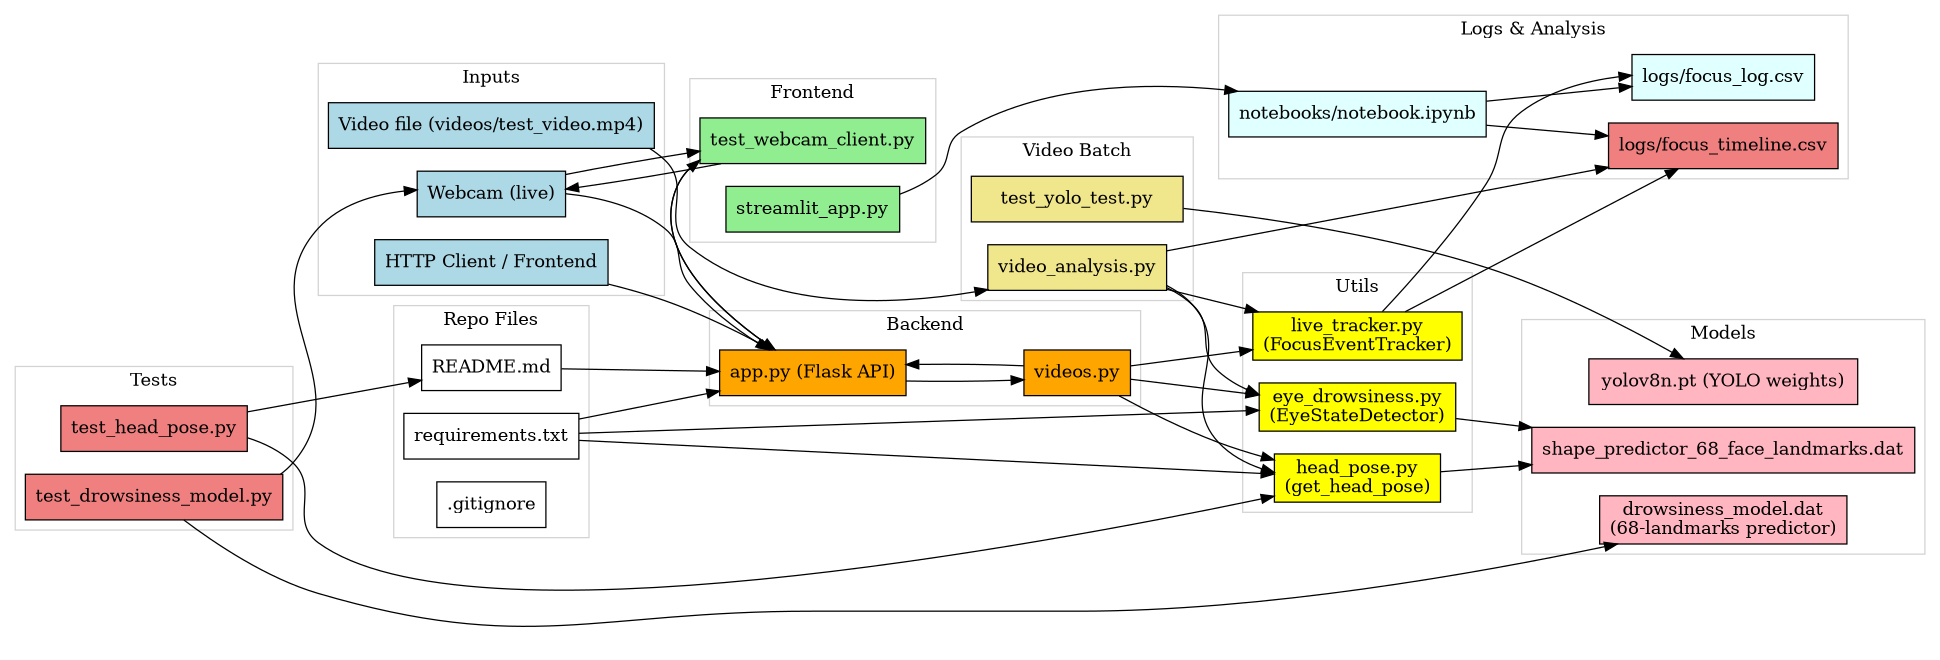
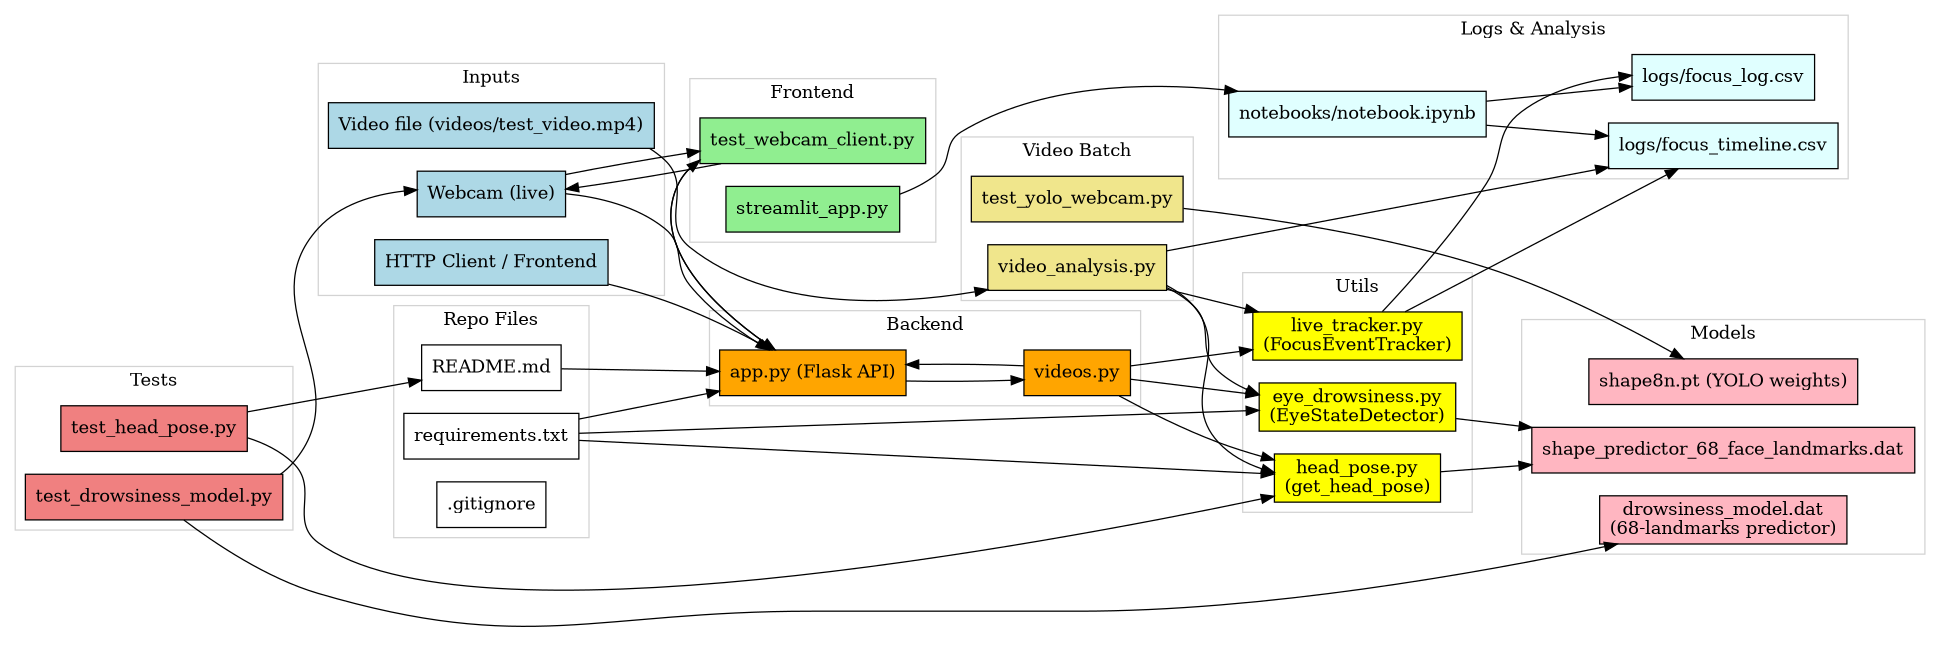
node "logs/focus_timeline.csv": fillcolor lightcoral -> lightcyan
node "test_yolo_test.py": label "test_yolo_test.py" -> "test_yolo_webcam.py"
node "yolov8n.pt (YOLO weights)": label "yolov8n.pt (YOLO weights)" -> "shape8n.pt (YOLO weights)"
